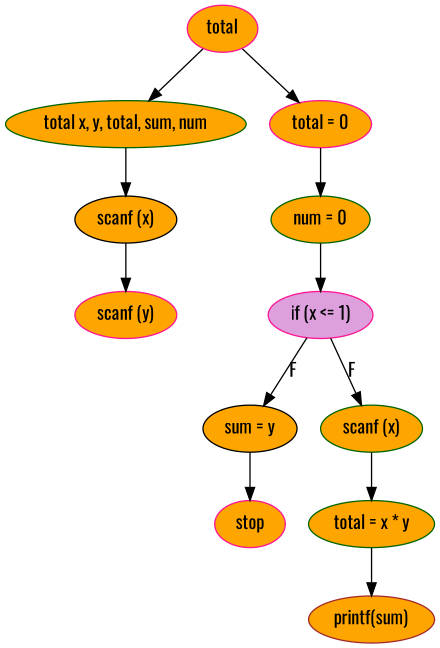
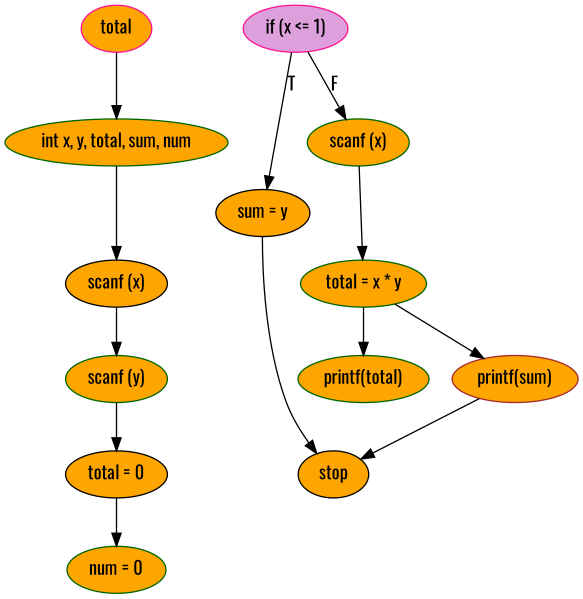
edge "total" -> "total = 0": now "scanf (y)" -> "total = 0"
node "total x, y, total, sum, num": label "total x, y, total, sum, num" -> "int x, y, total, sum, num"
node "total = 0": color deeppink -> black
edge "num = 0" -> "if (x <= 1)": removed
node "scanf (y)": color deeppink -> darkgreen
edge "if (x <= 1)" -> "sum = y": label "F" -> "T"
node "printf(total)": added
edge "printf(sum)" -> "stop": added
node "stop": color deeppink -> black
